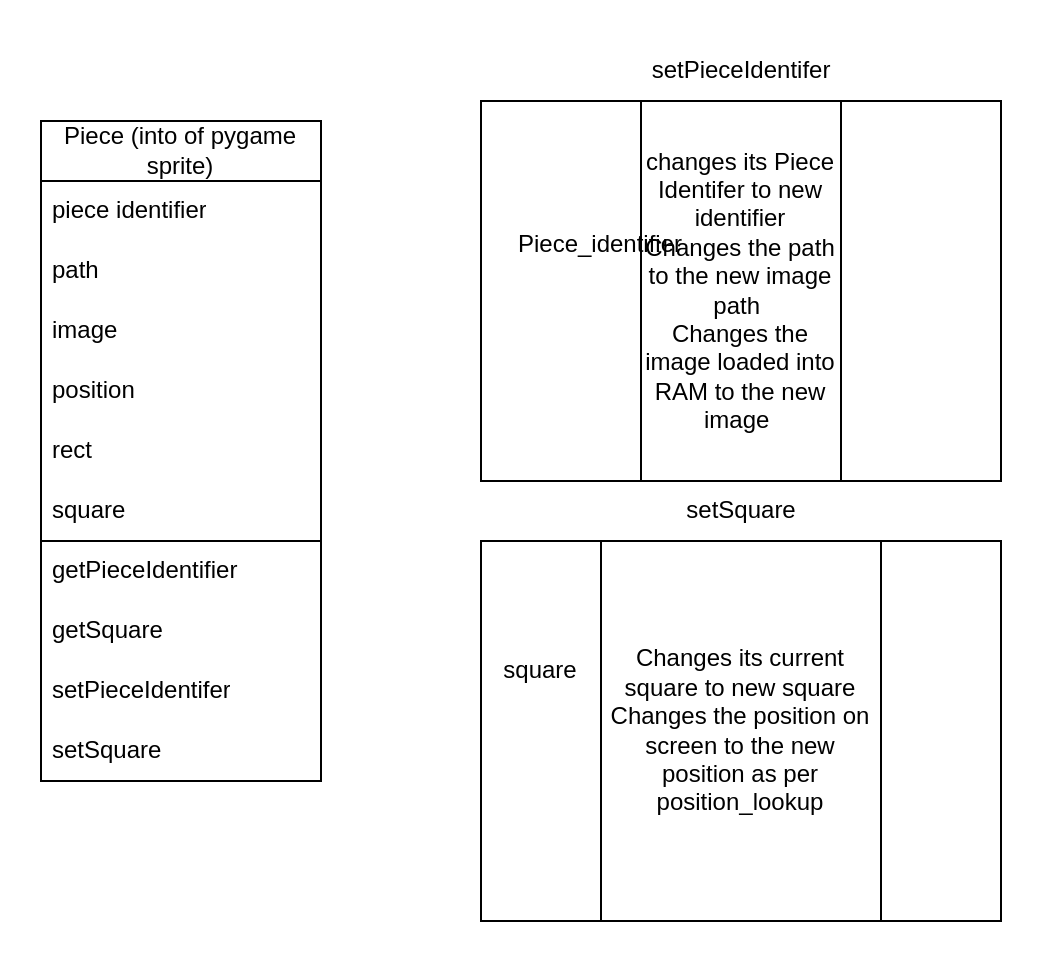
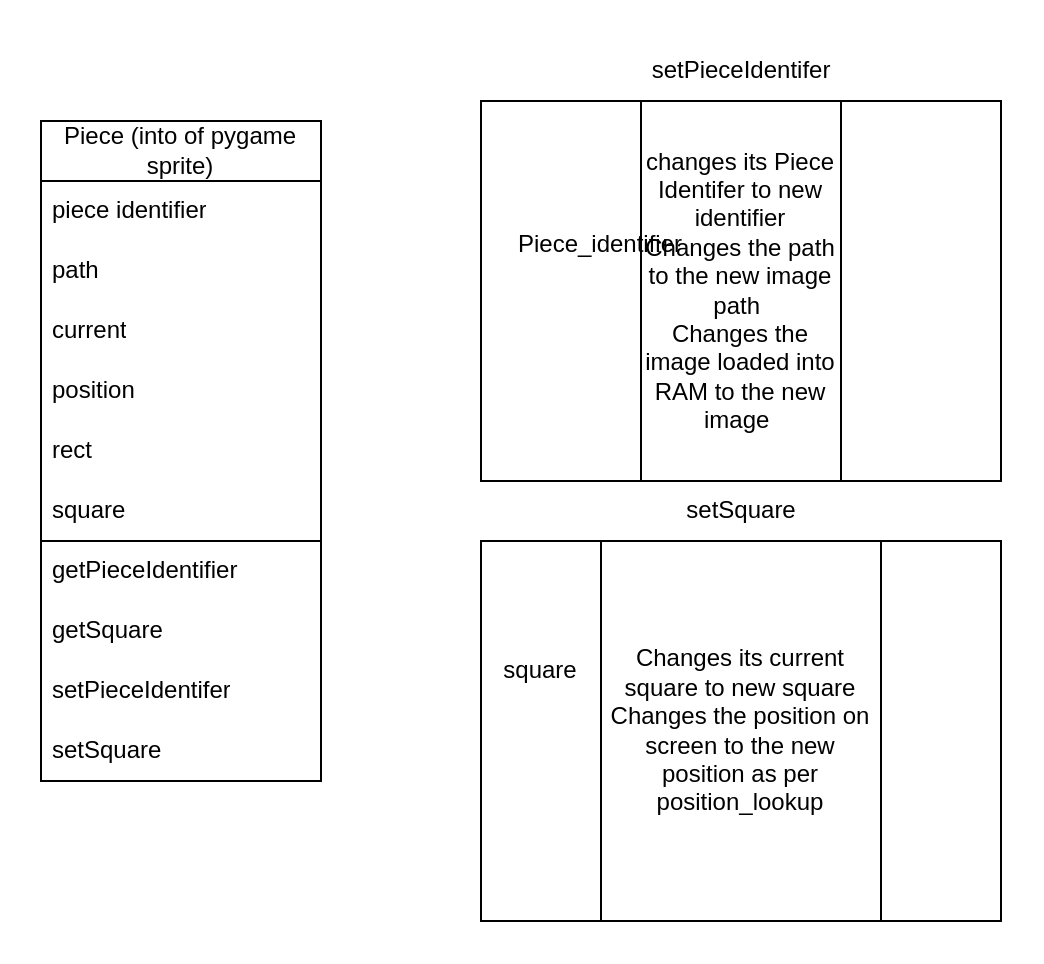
node "image": label "image" -> "current"
